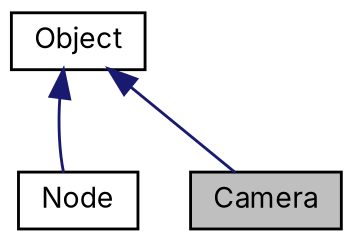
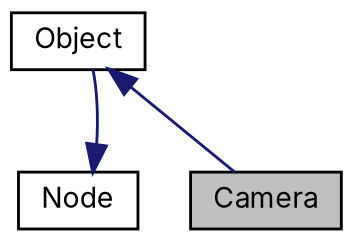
edge "Node" -> "Object": reversed
